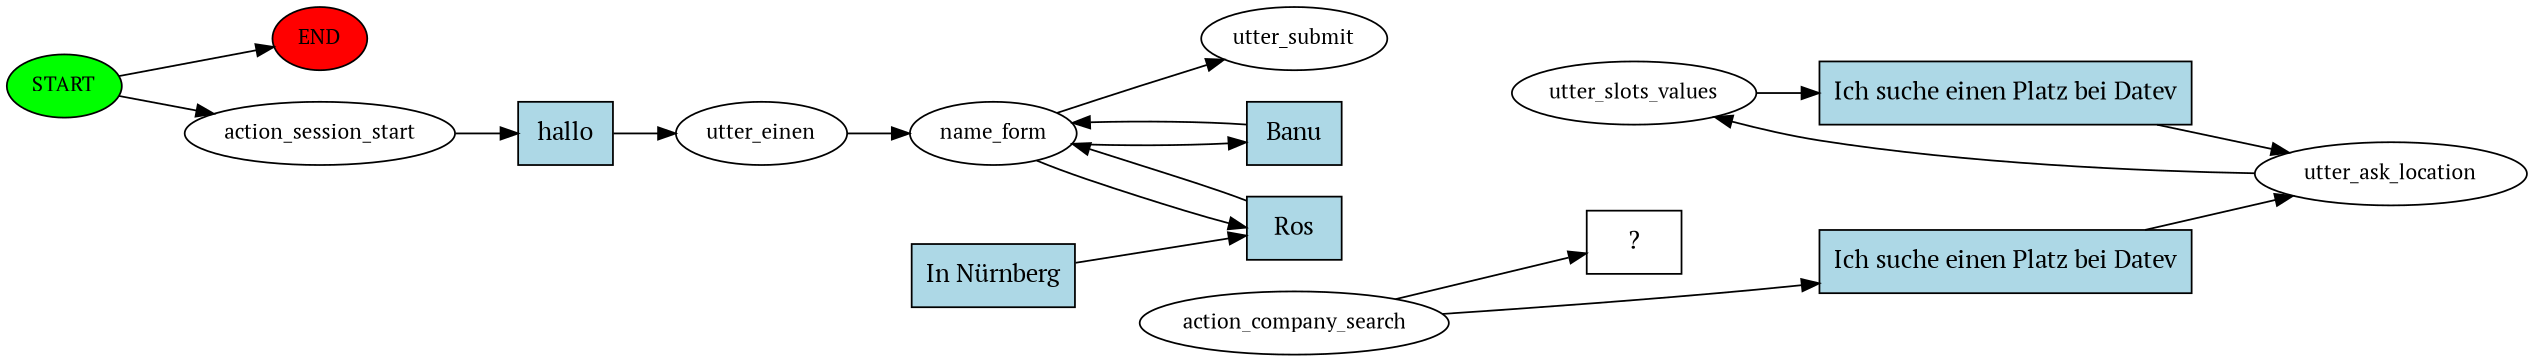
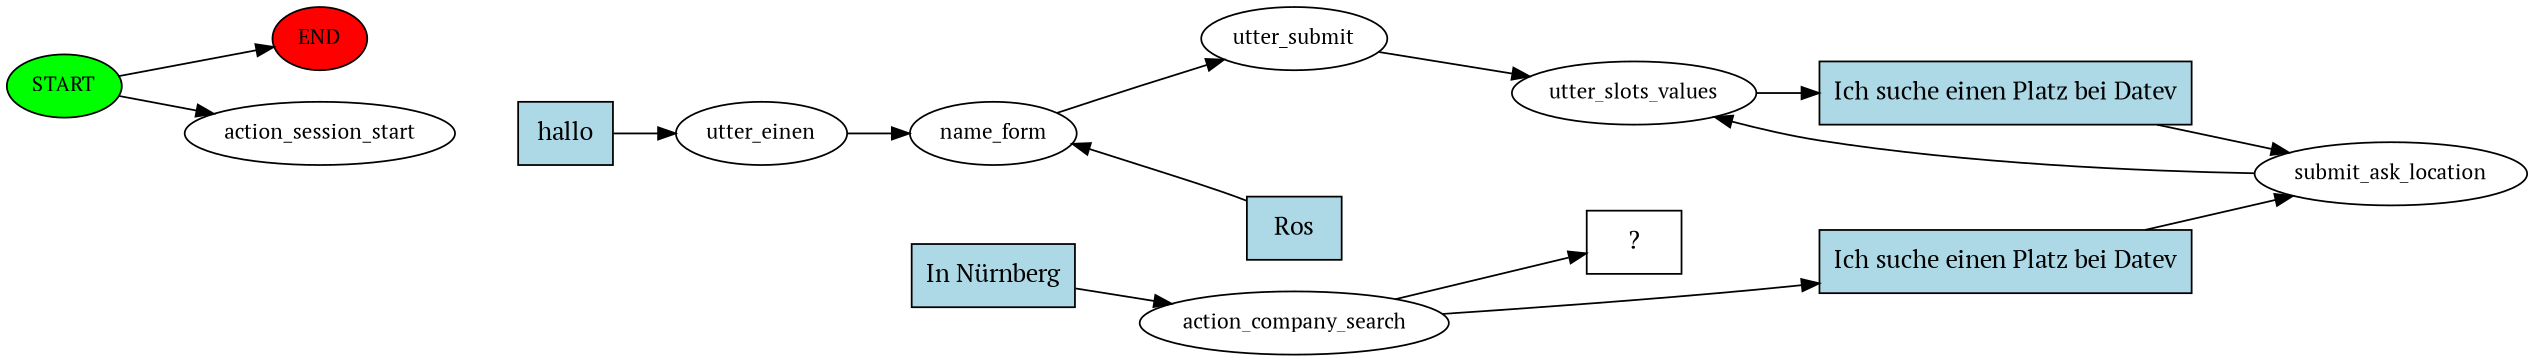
edge "utter_submit" -> "utter_slots_values": added
edge "action_session_start" -> "hallo": removed
node "Banu": removed
node "utter_ask_location": label "utter_ask_location" -> "submit_ask_location"
edge "name_form" -> "Ros": removed
edge "In Nürnberg" -> "Ros": now "In Nürnberg" -> "action_company_search"
